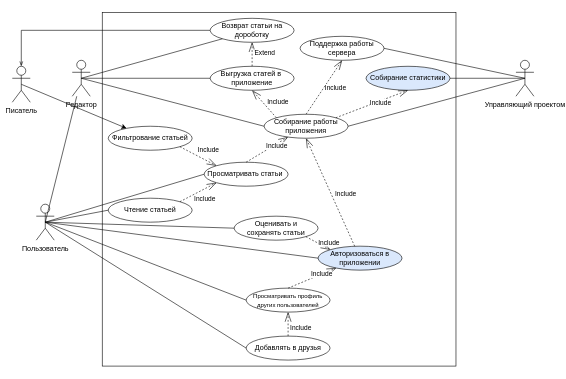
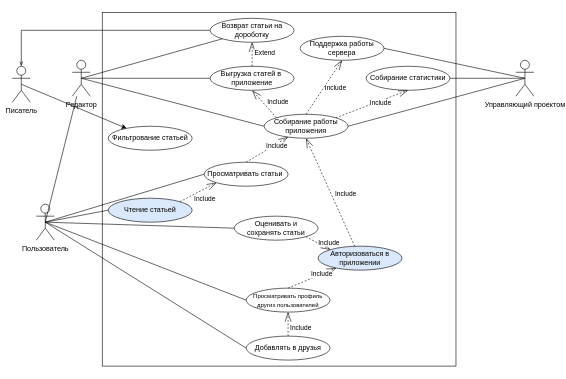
node "Собирание статистики": fillcolor #dae8fc -> #ffffff
edge "Фильтрование статьей" -> "Просматривать статьи": removed, label "Include"
node "Чтение статьей": fillcolor #ffffff -> #dae8fc
edge "Пользователь" -- "Авторизоваться в приложении": removed
